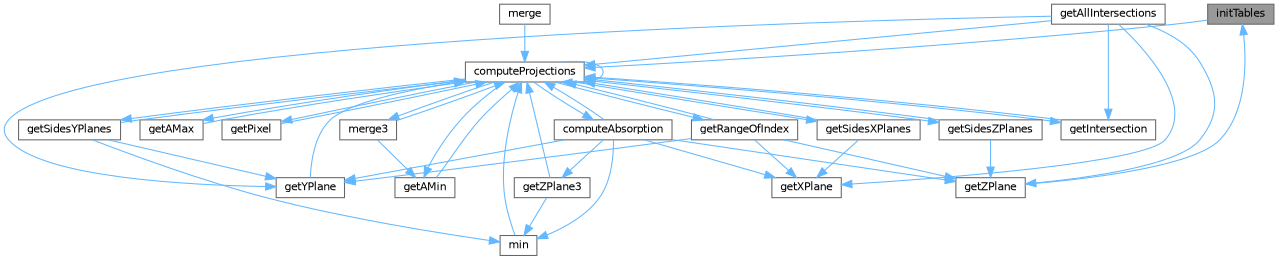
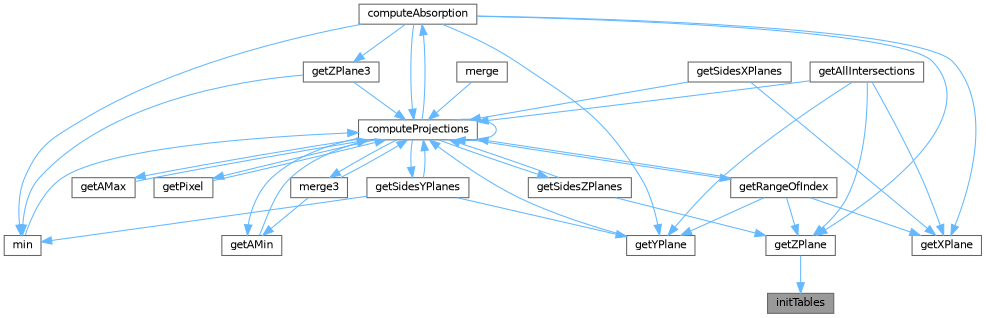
edge "initTables" -> "computeProjections": removed
edge "computeProjections" -> "getSidesXPlanes": removed
node "getIntersection": removed
